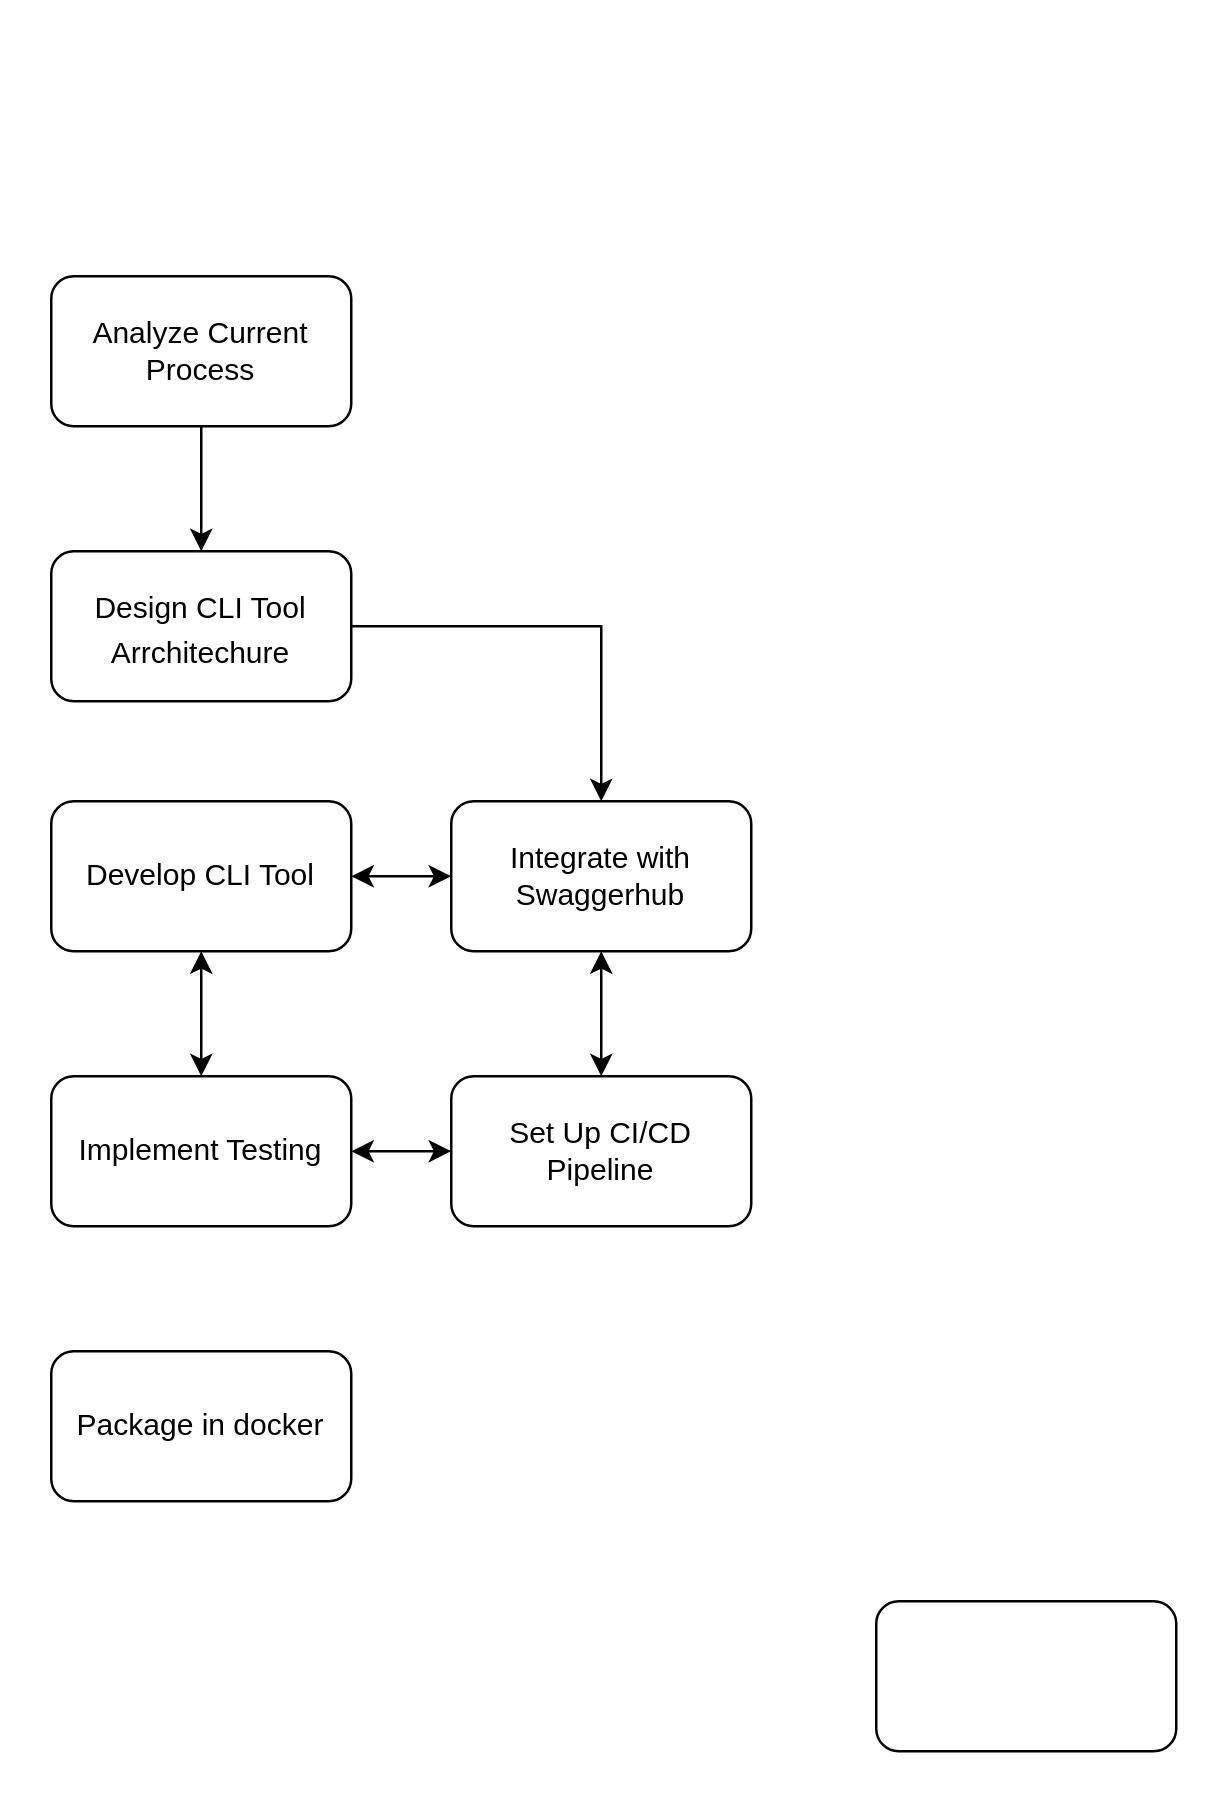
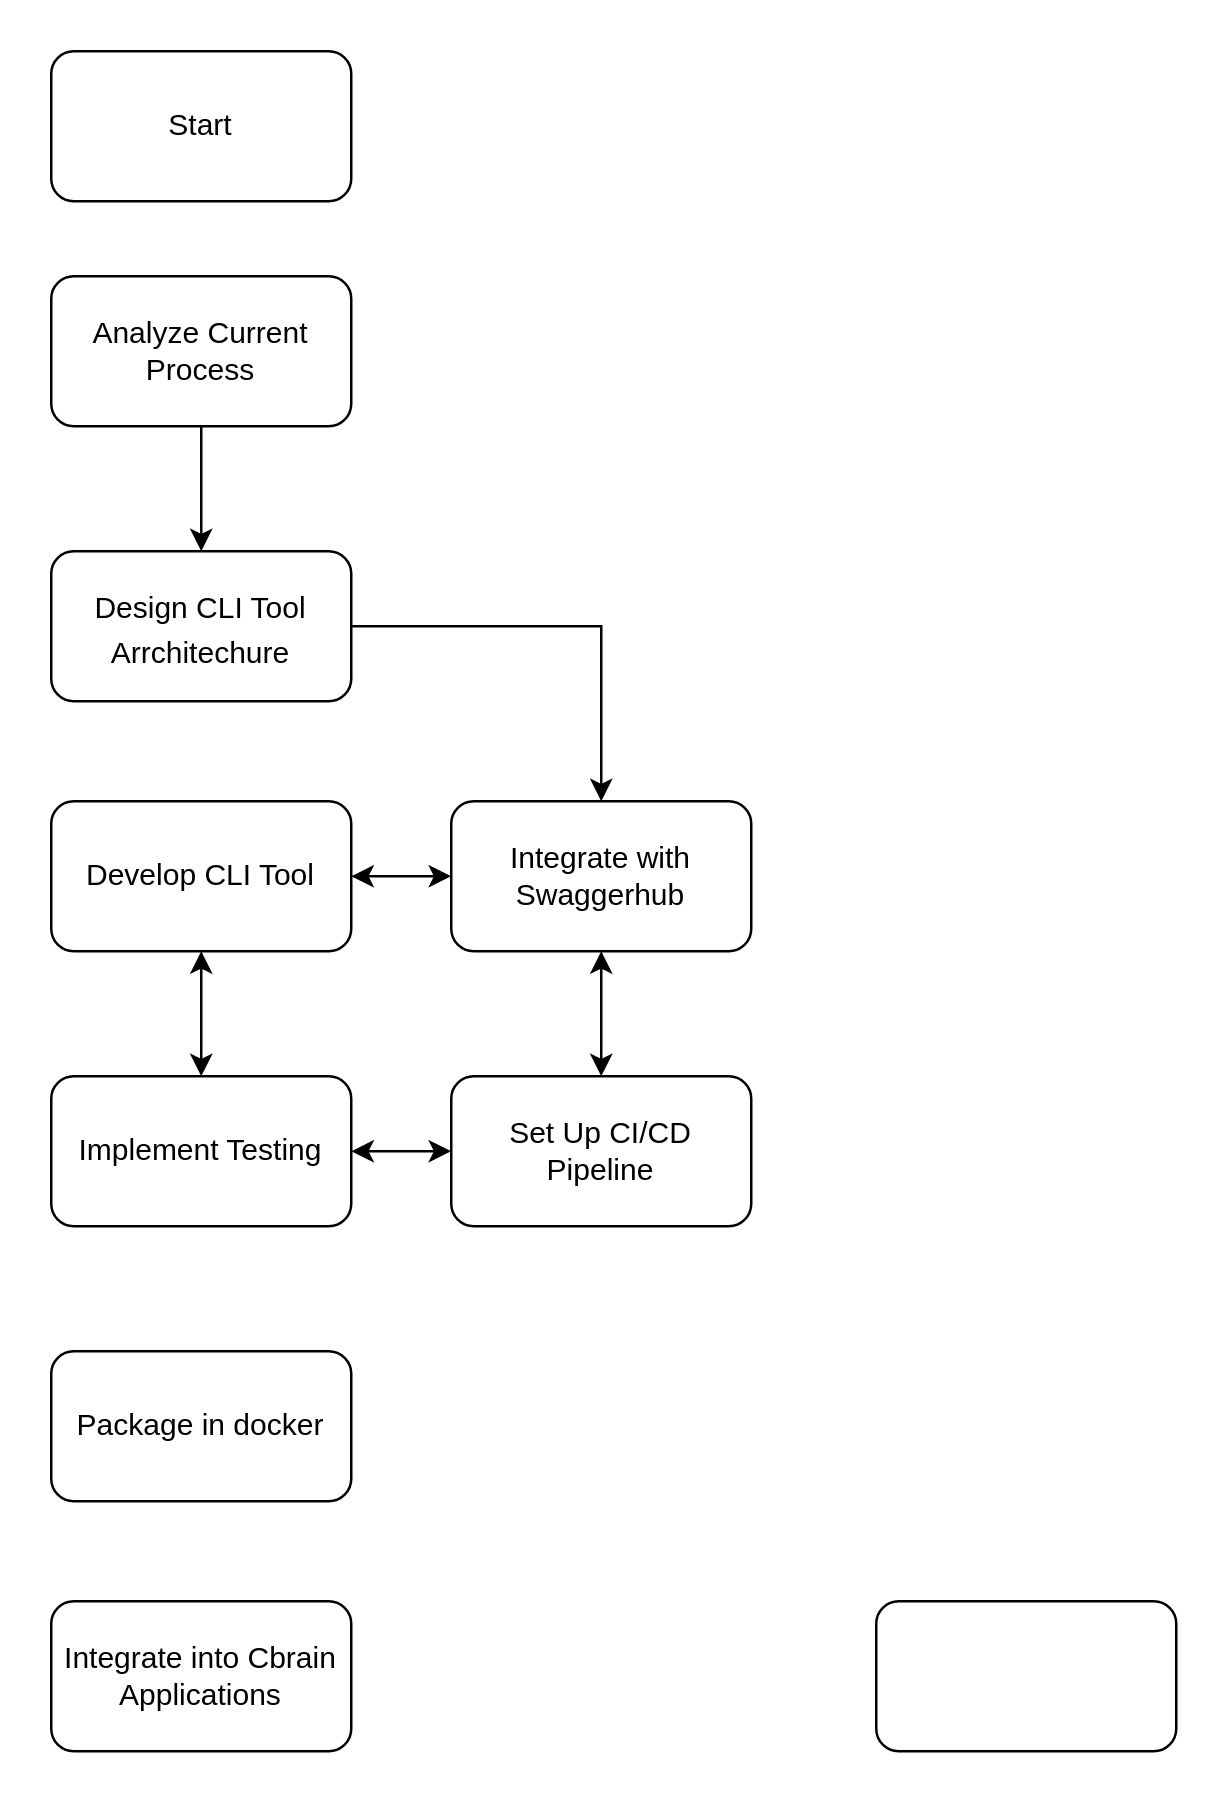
node "Start": added
node "Integrate into Cbrain Applications": added
